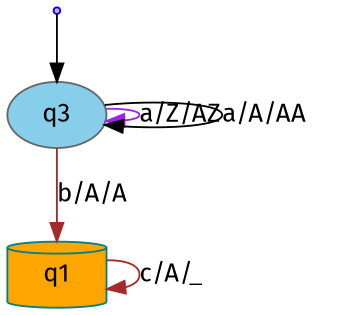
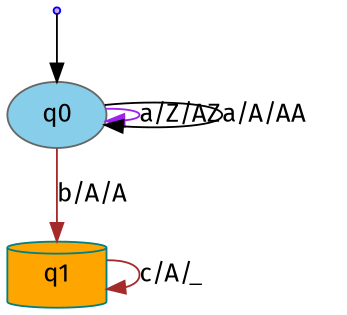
node "q3": label "q3" -> "q0"
